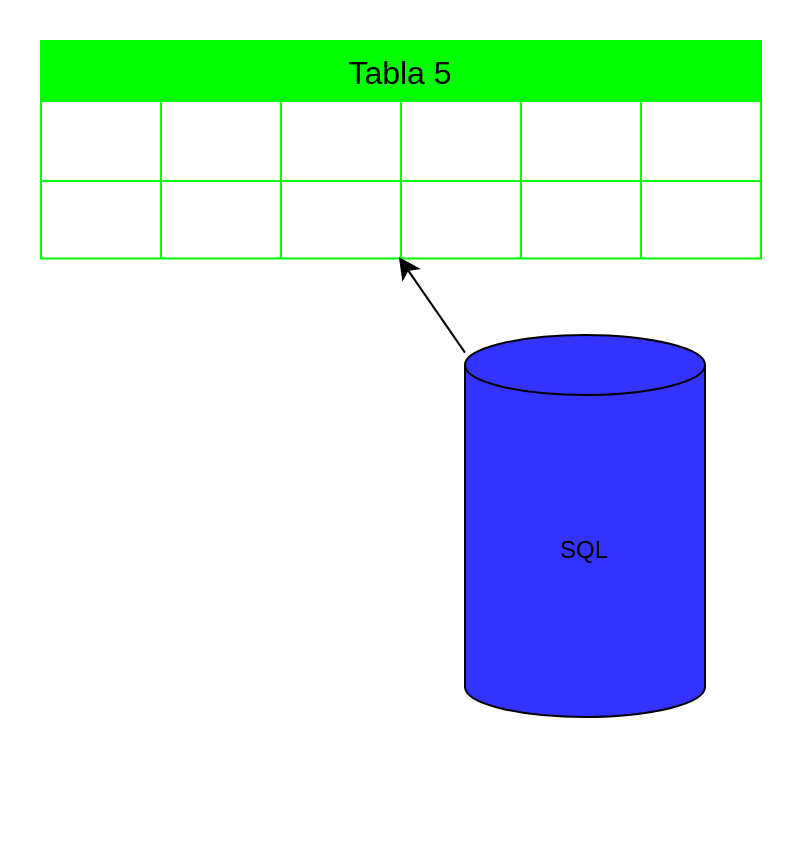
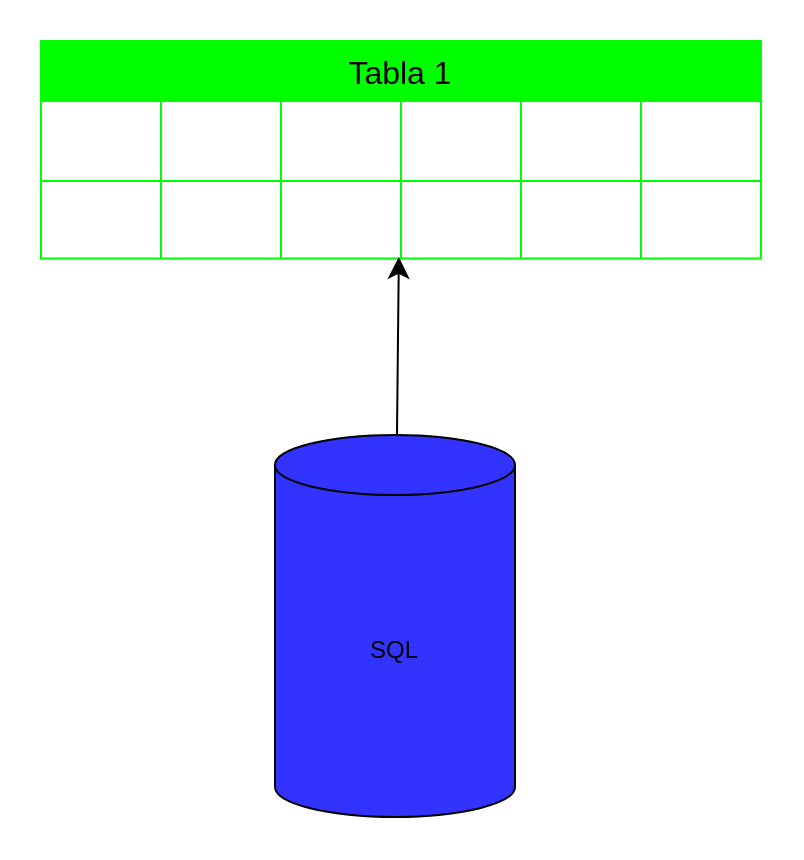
node "Tabla 5": label "Tabla 5" -> "Tabla 1"
node "SQL": moved (585, 526) -> (395, 626)
